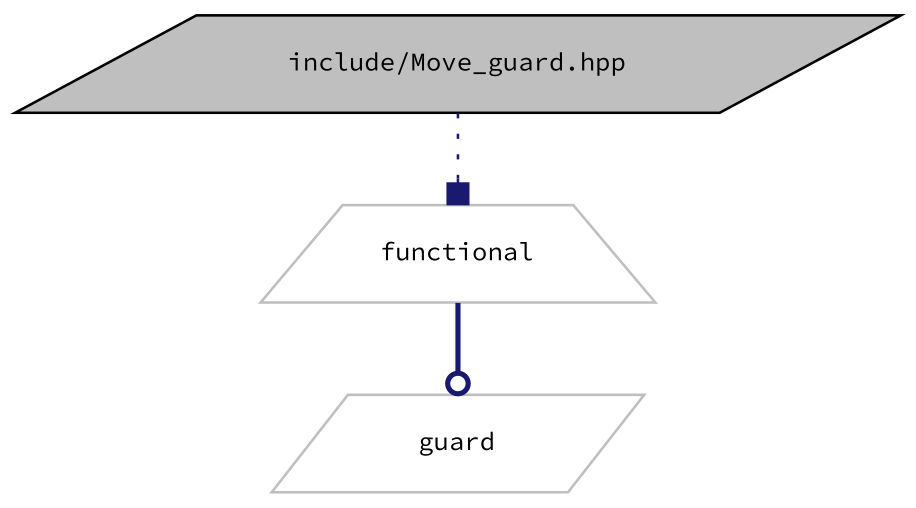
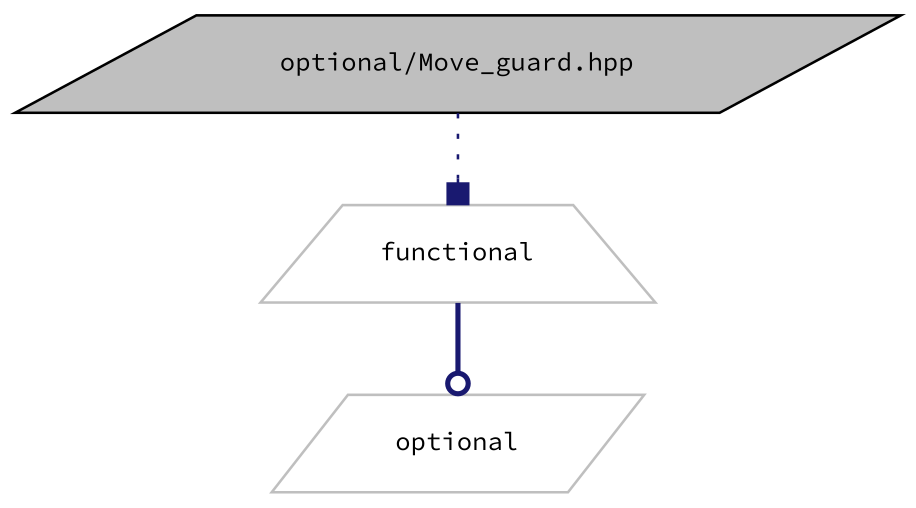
node "include/Move_guard.hpp": label "include/Move_guard.hpp" -> "optional/Move_guard.hpp"
node "guard": label "guard" -> "optional"
